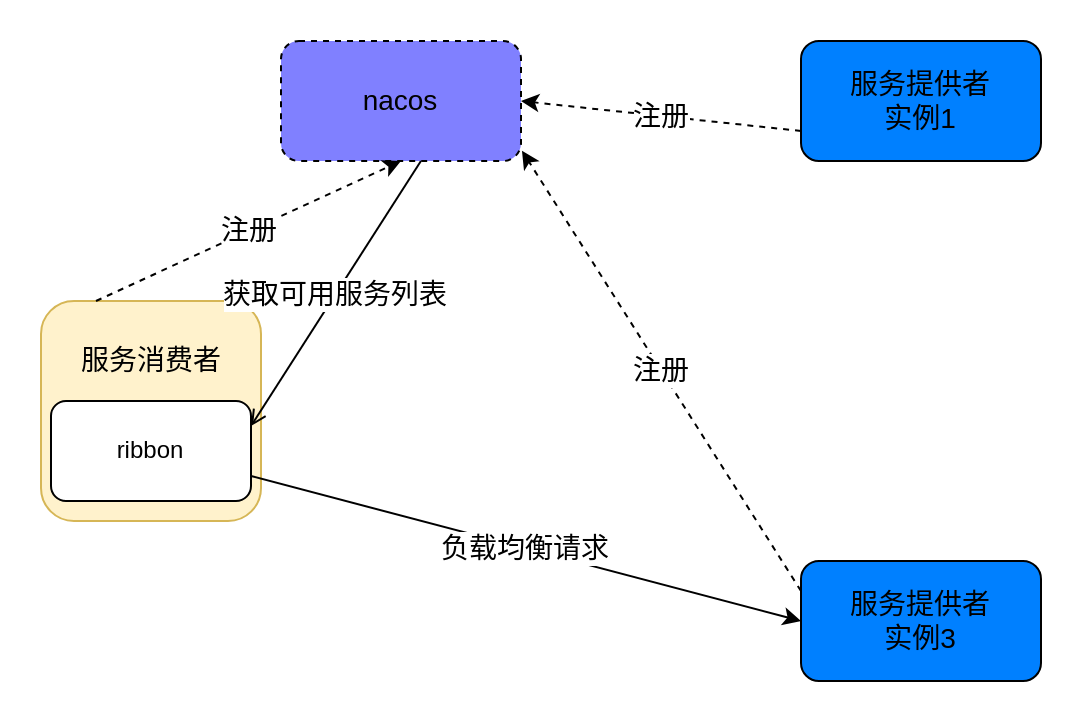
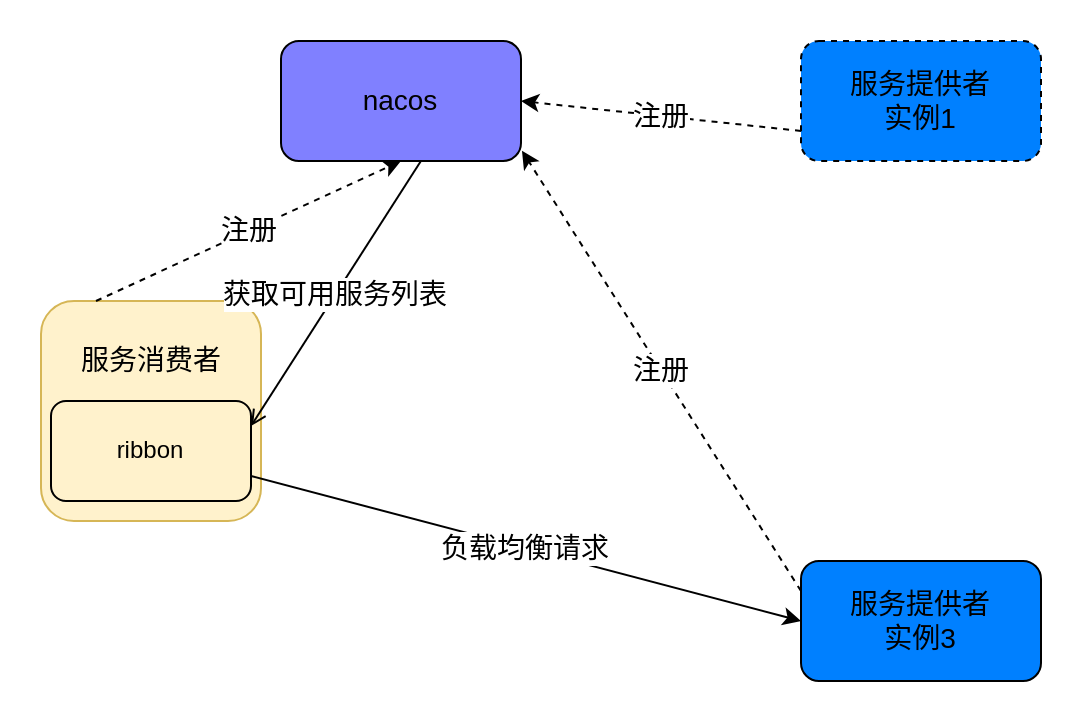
node "nacos": style dashed -> solid
node "服务提供者 实例1": style solid -> dashed
node "ribbon": fillcolor #ffffff -> #fff2cc
